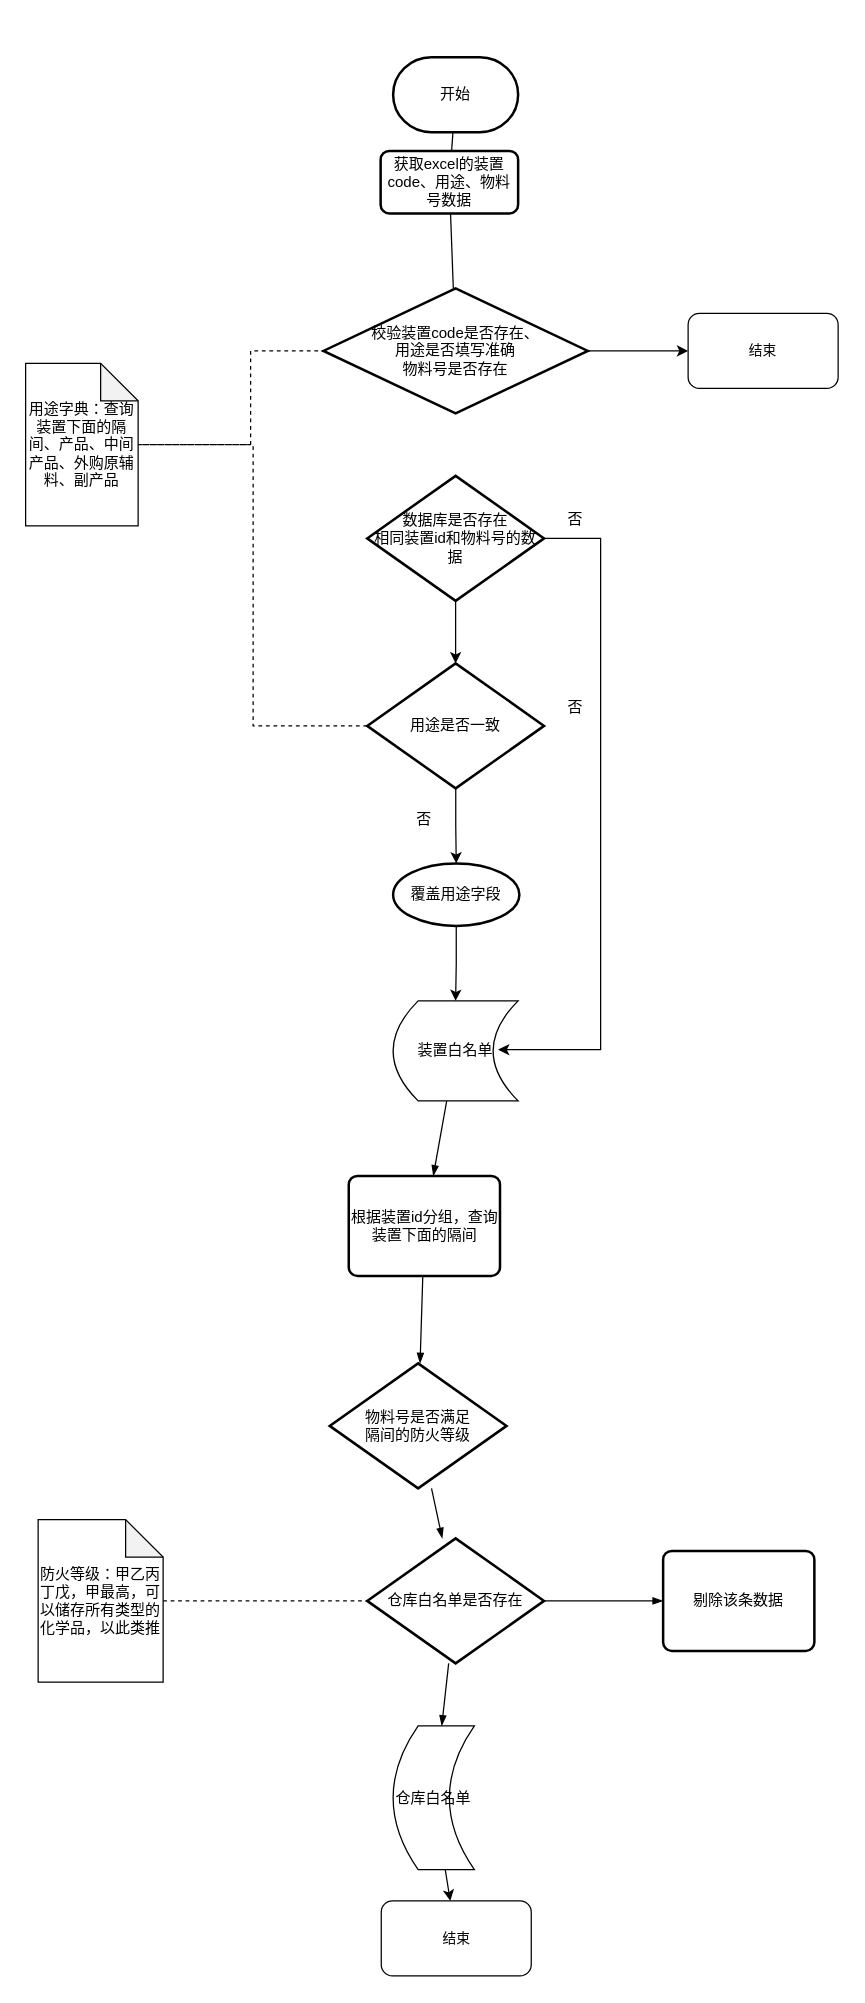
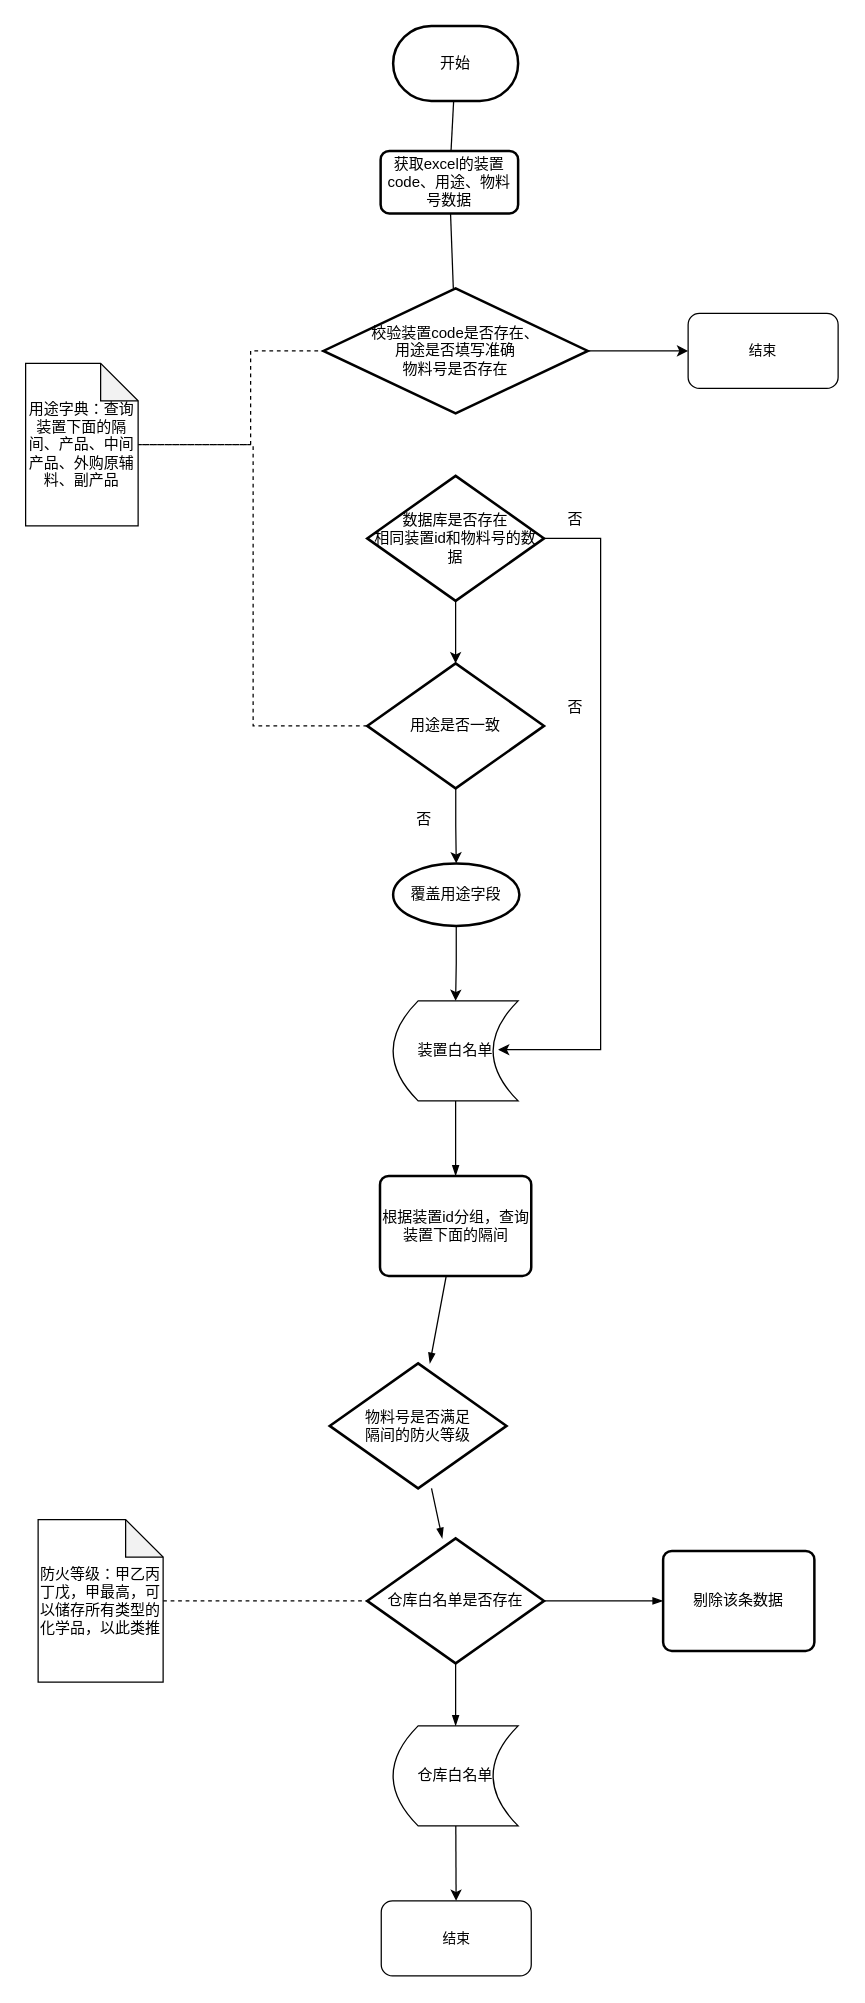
node "开始": moved (456, 94) -> (456, 63)
node "根据装置id分组，查询装置下面的隔间": moved (424, 1226) -> (456, 1226)
node "仓库白名单": size 81x144 -> 125x100
